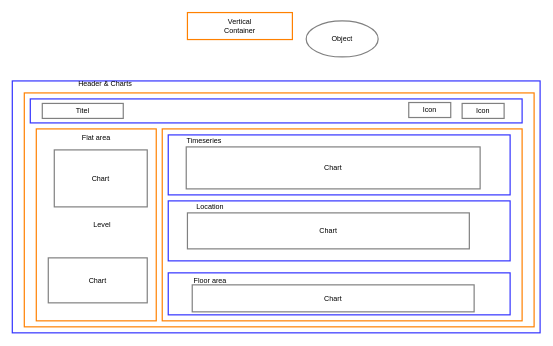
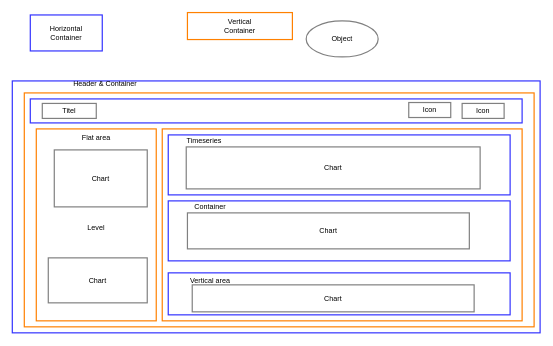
node "Horizontal Container": added
node "Header & Charts": label "Header & Charts" -> "Header & Container"
node "Titel": size 81x15 -> 54x15
node "Location": label "Location" -> "Container"
node "Level": moved (102, 225) -> (96, 228)
node "Floor area": label "Floor area" -> "Vertical area"
